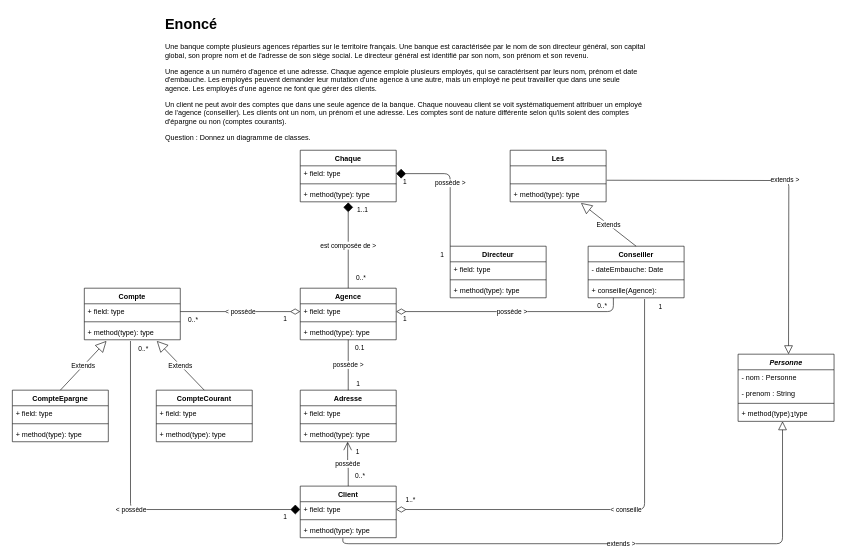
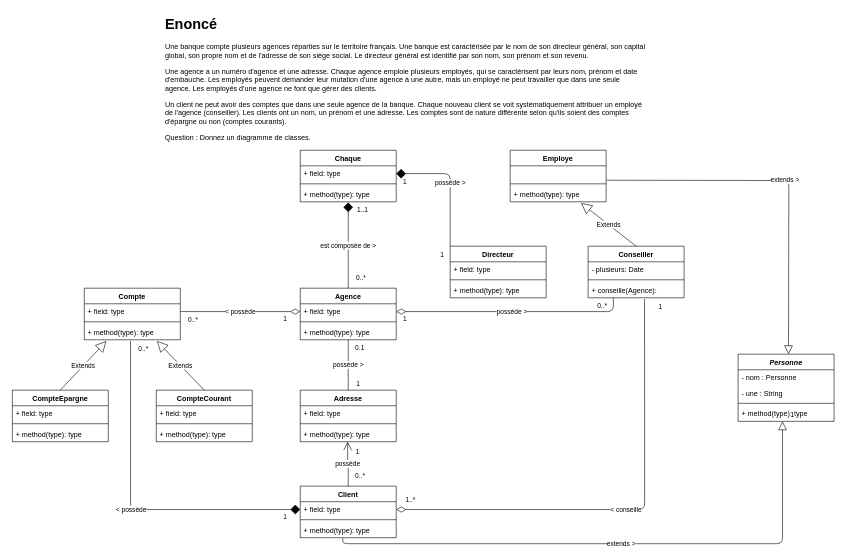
node "Les": label "Les" -> "Employe"
node "- dateEmbauche: Date": label "- dateEmbauche: Date" -> "- plusieurs: Date"
node "- prenom : String": label "- prenom : String" -> "- une : String"
